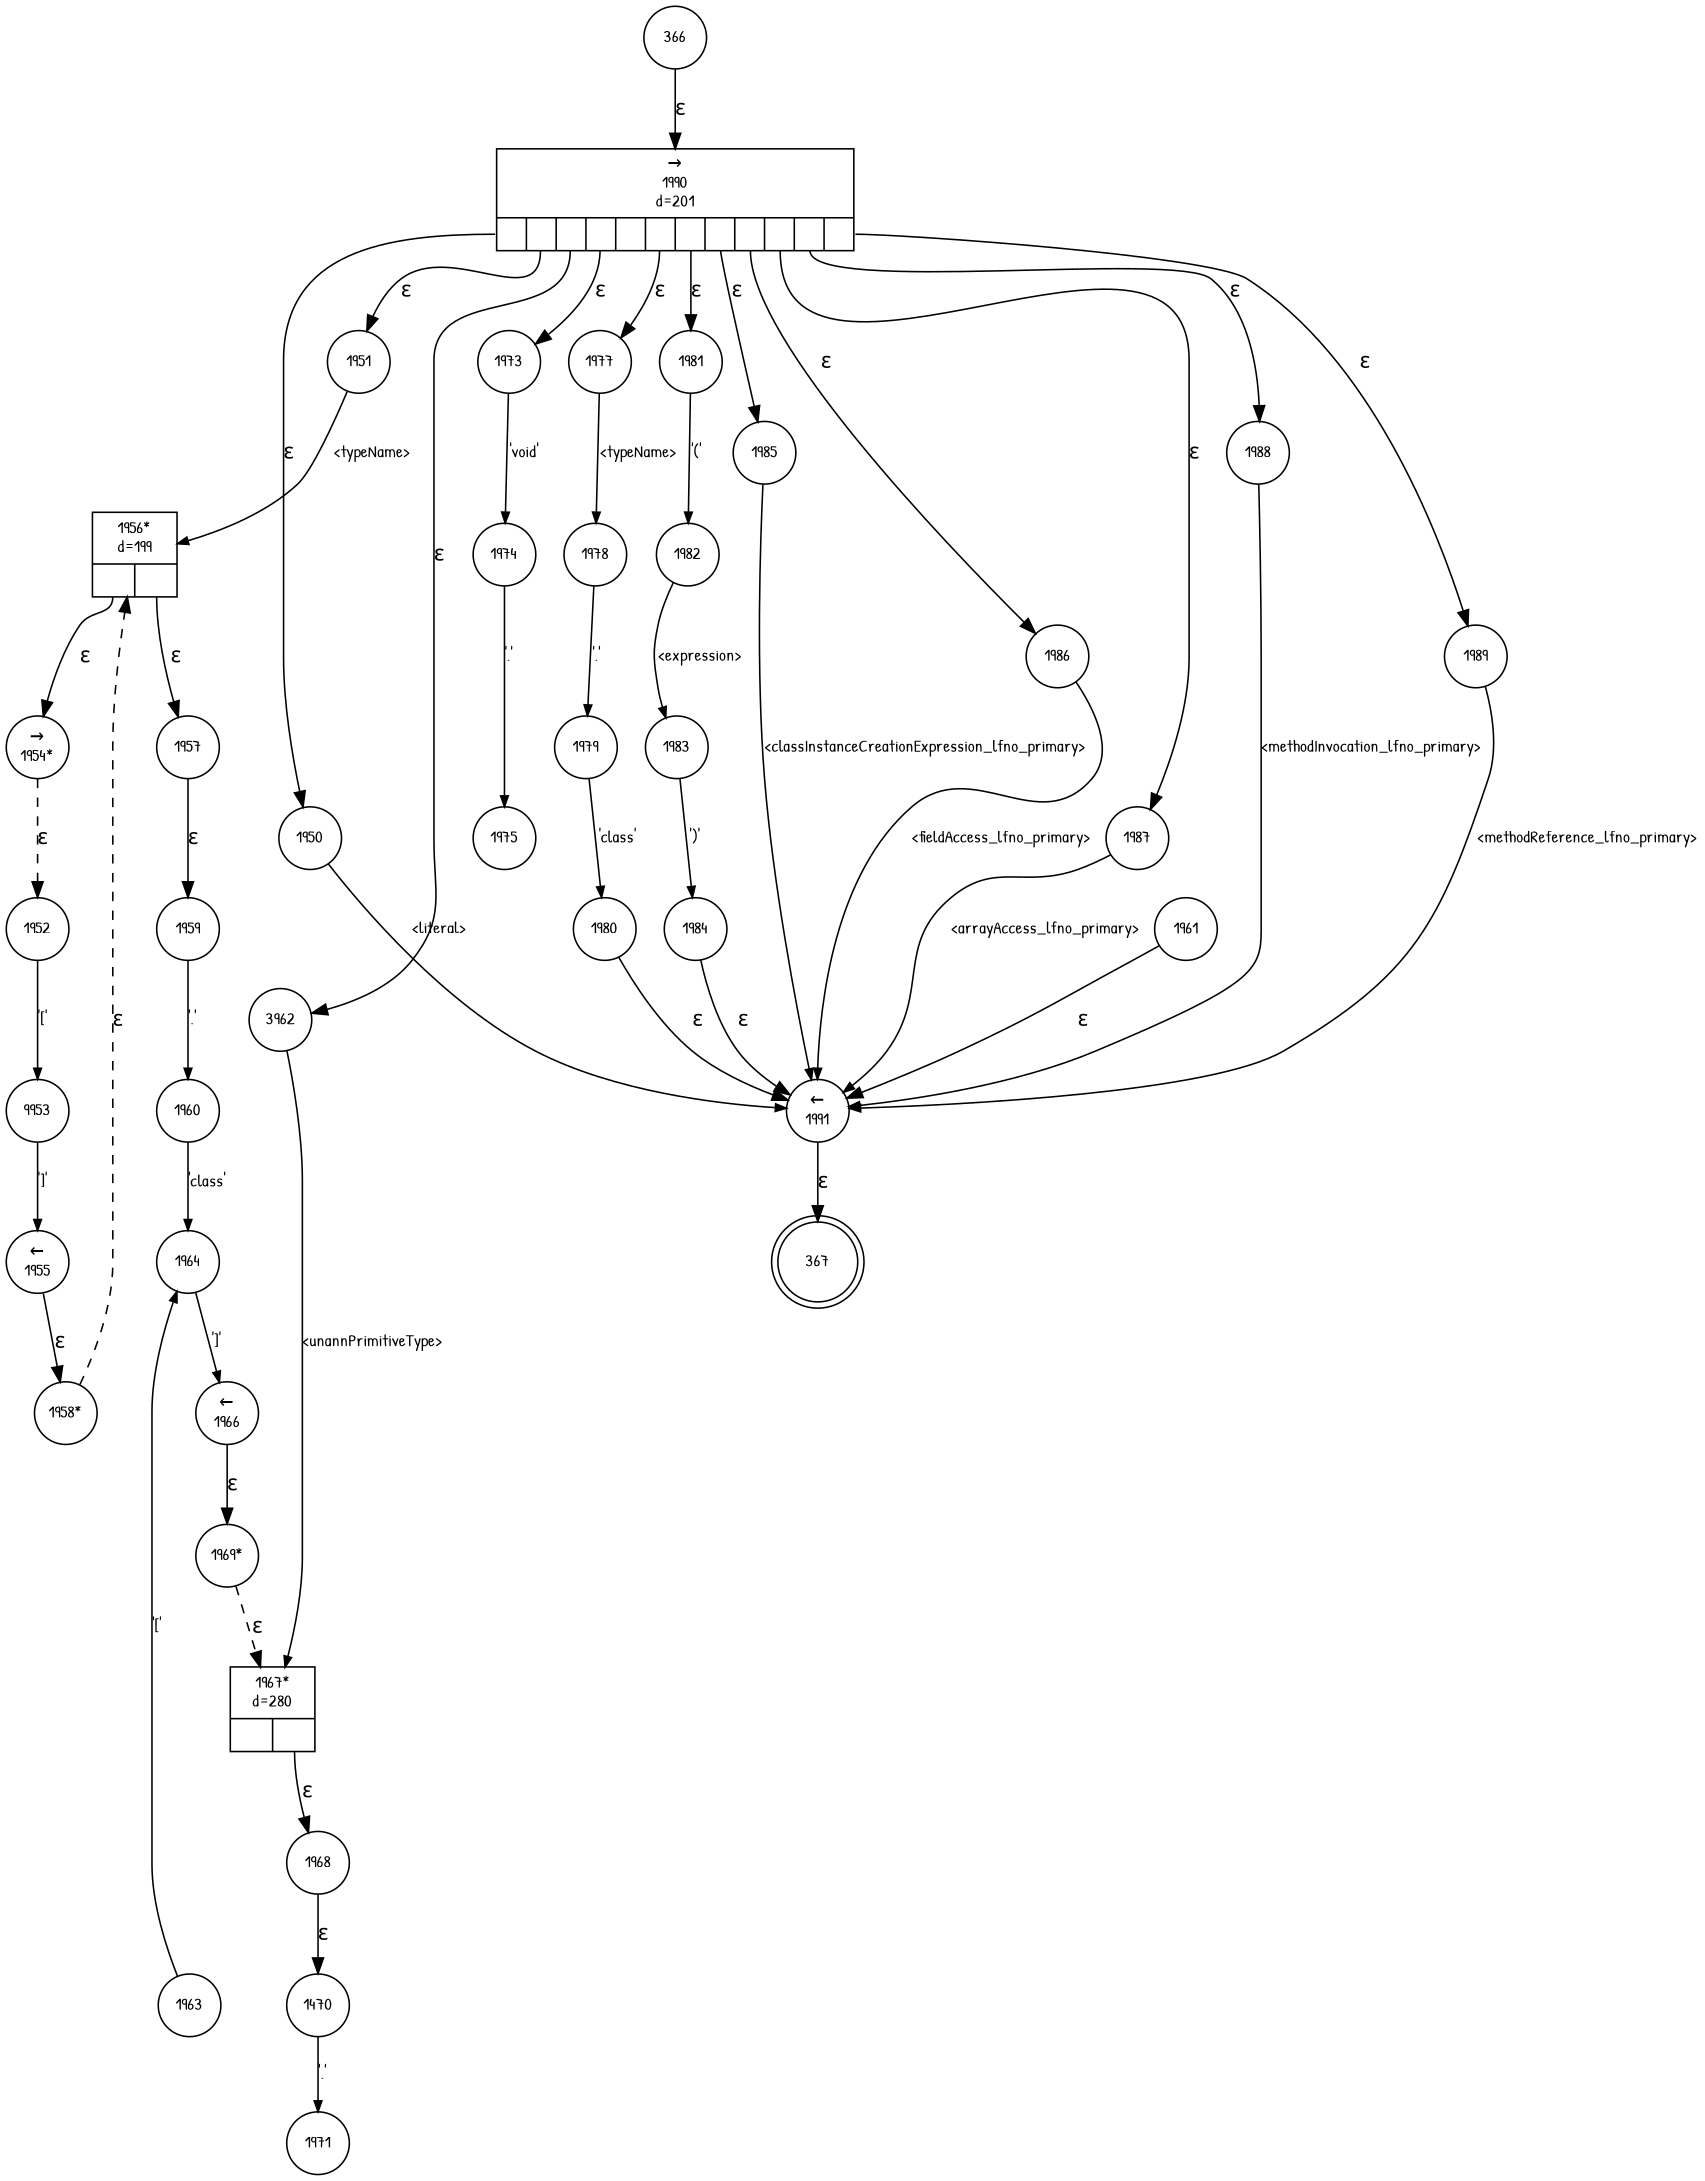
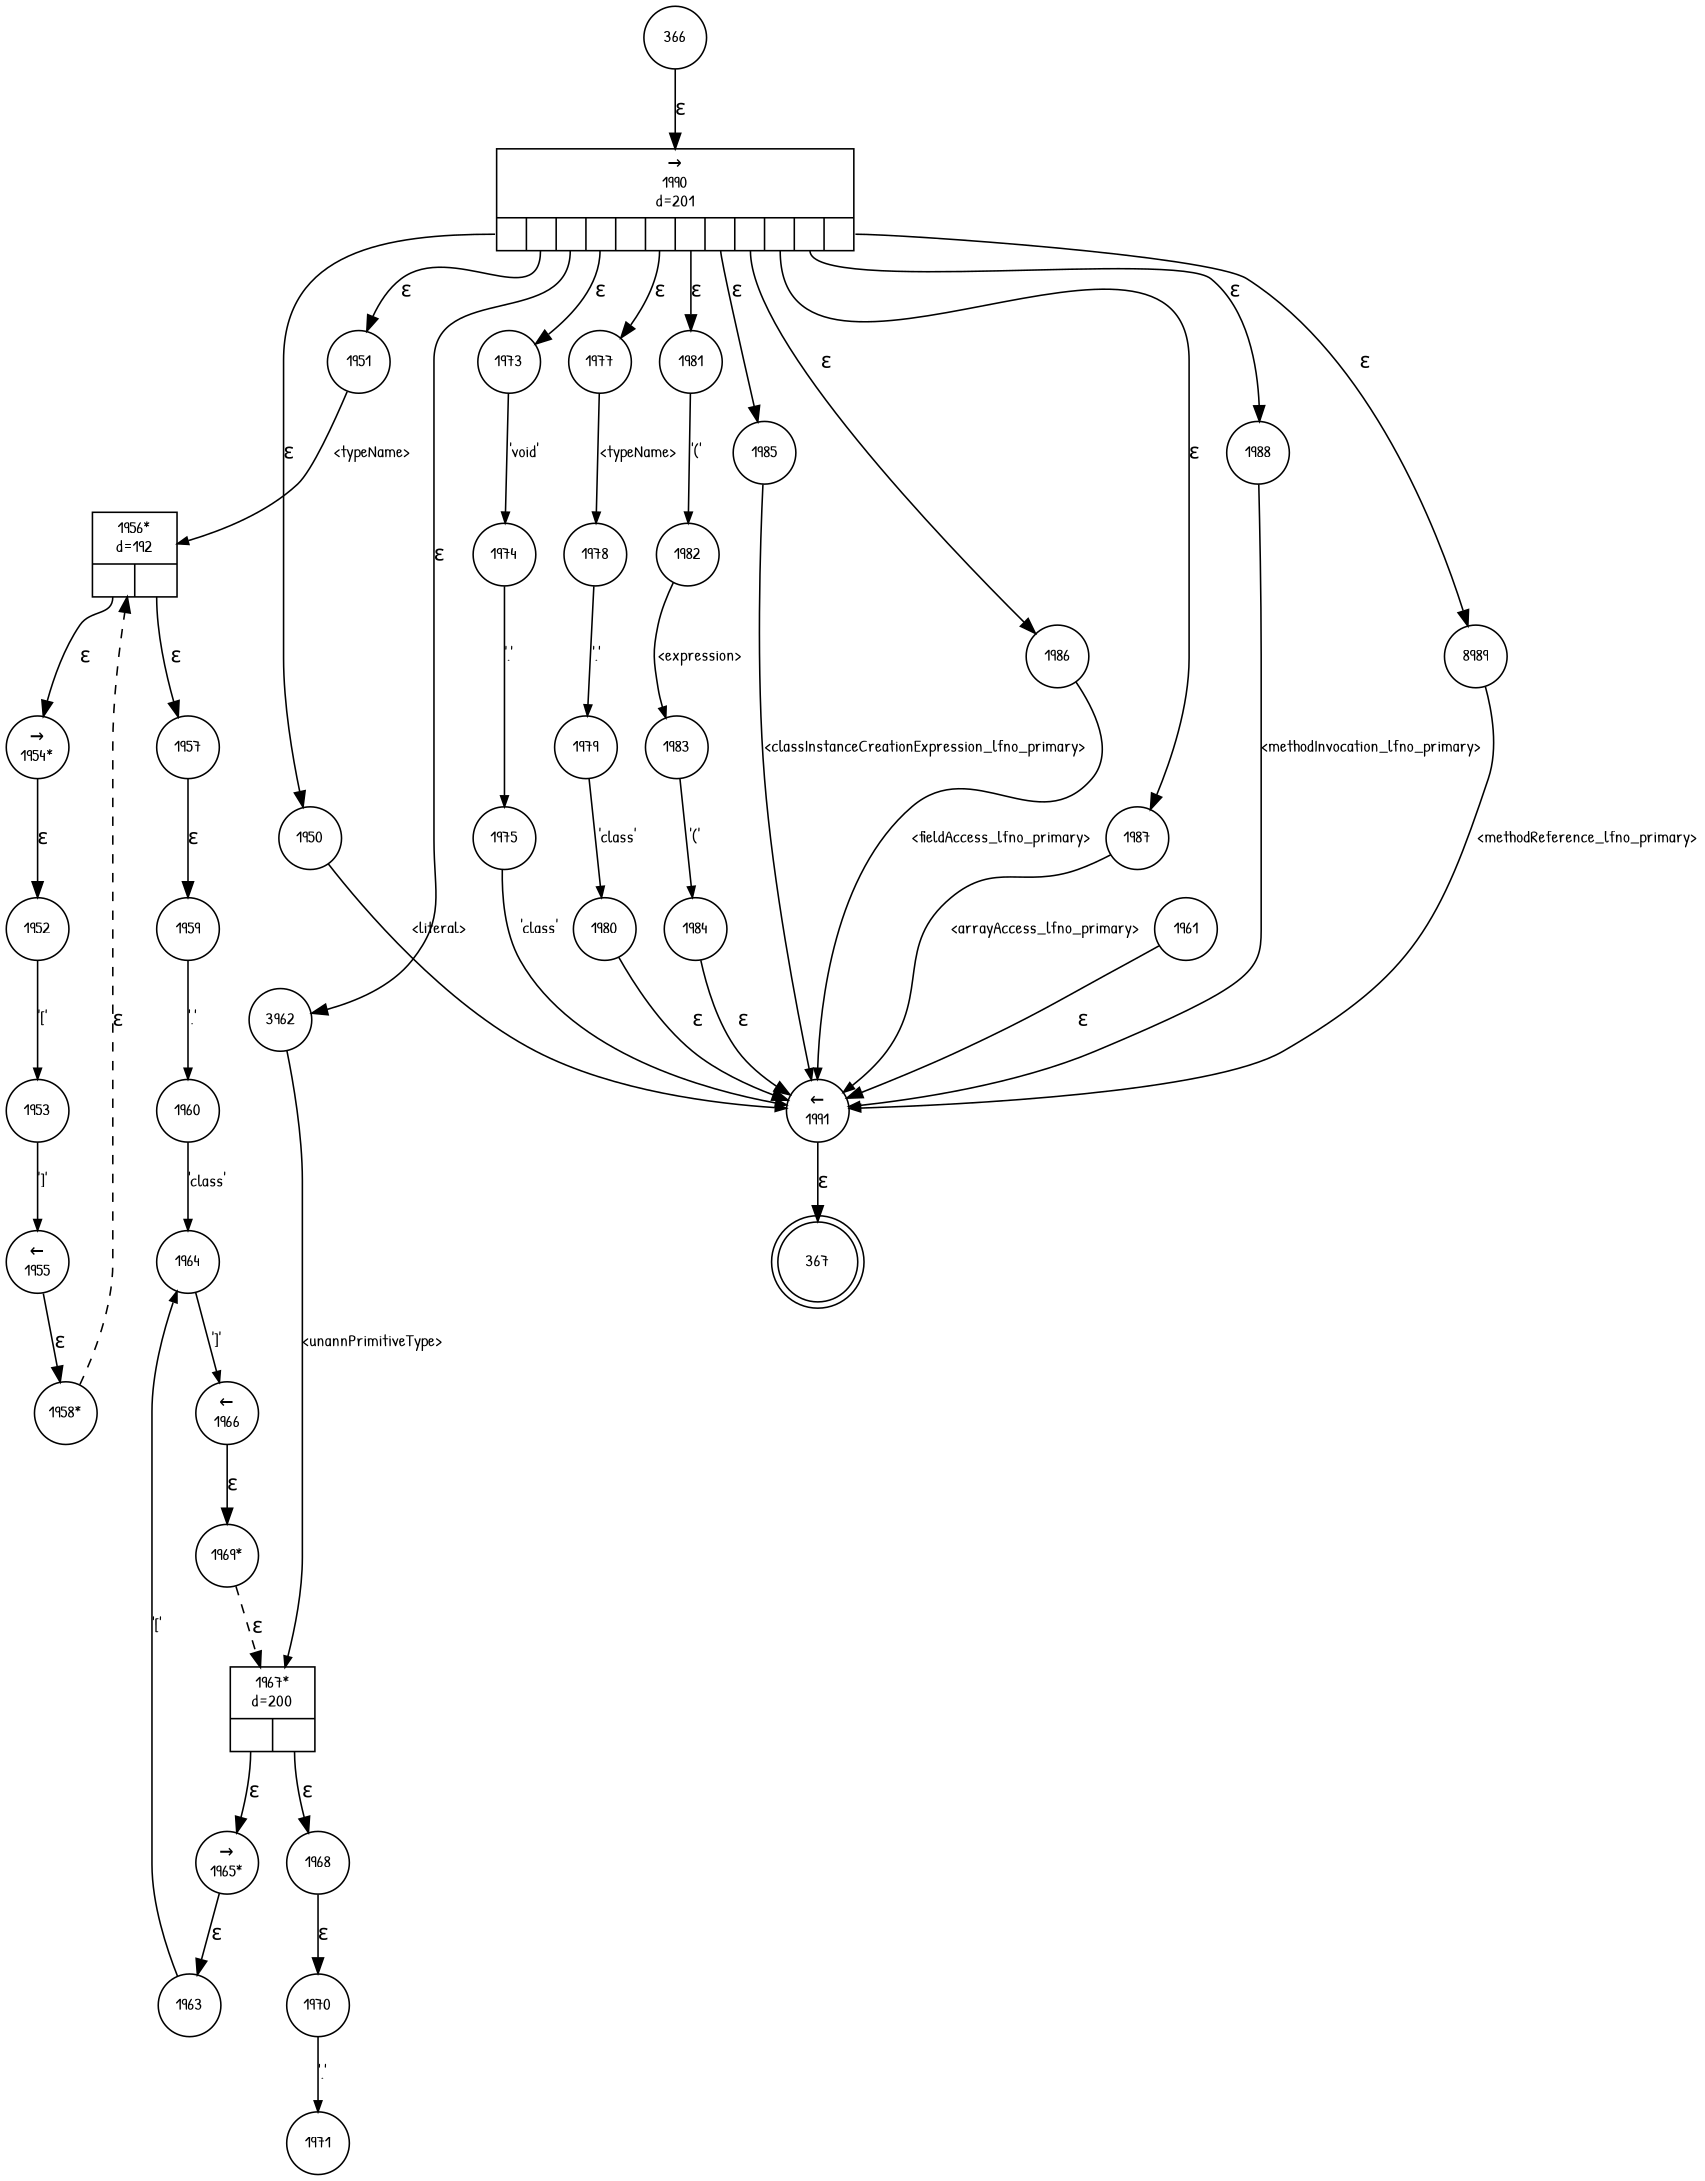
node "1956*": text "d=199" -> "d=192"
node "1989": label "1989" -> "8989"
edge "→ 1954*" -> "1952": style dashed -> solid
edge "1983" -> "1984": label "')'" -> "'('"
edge "1975" -> "← 1991": added, label "'class'"
node "9953": label "9953" -> "1953"
node "1967*": text "d=280" -> "d=200"
node "→ 1965*": added
node "1470": label "1470" -> "1970"
